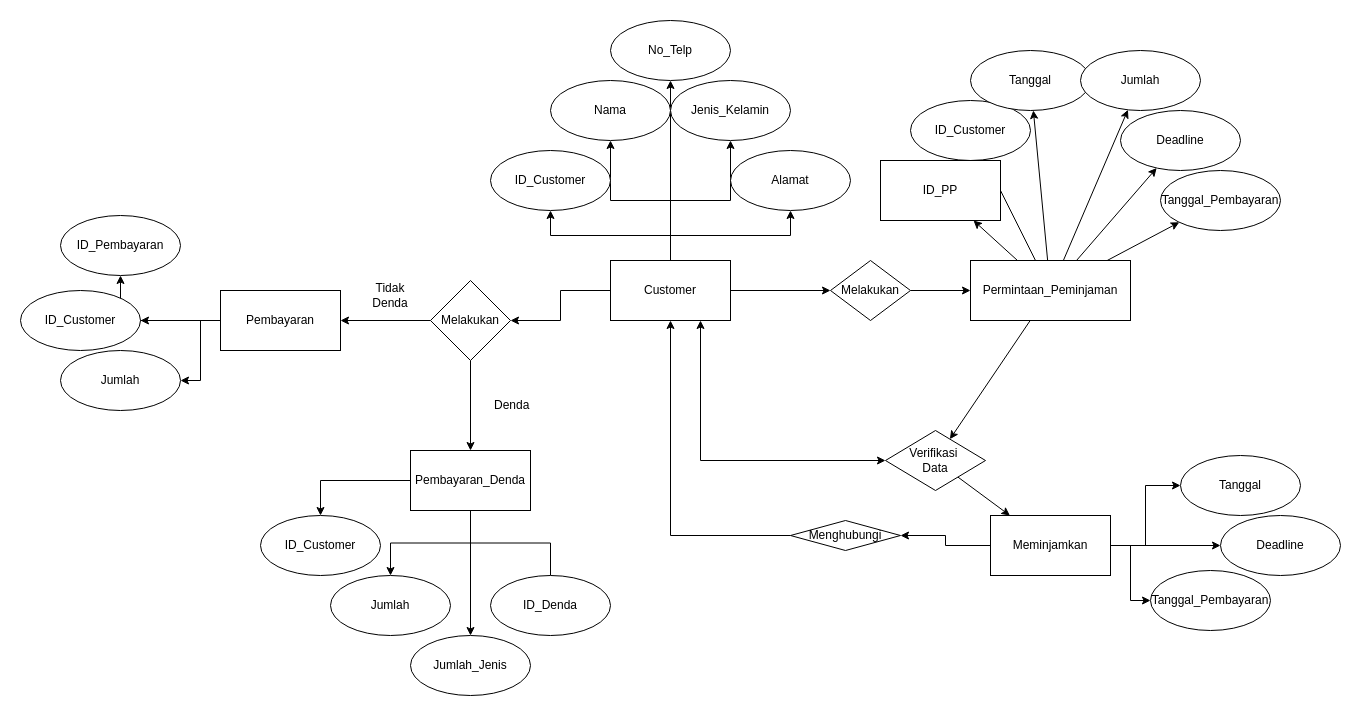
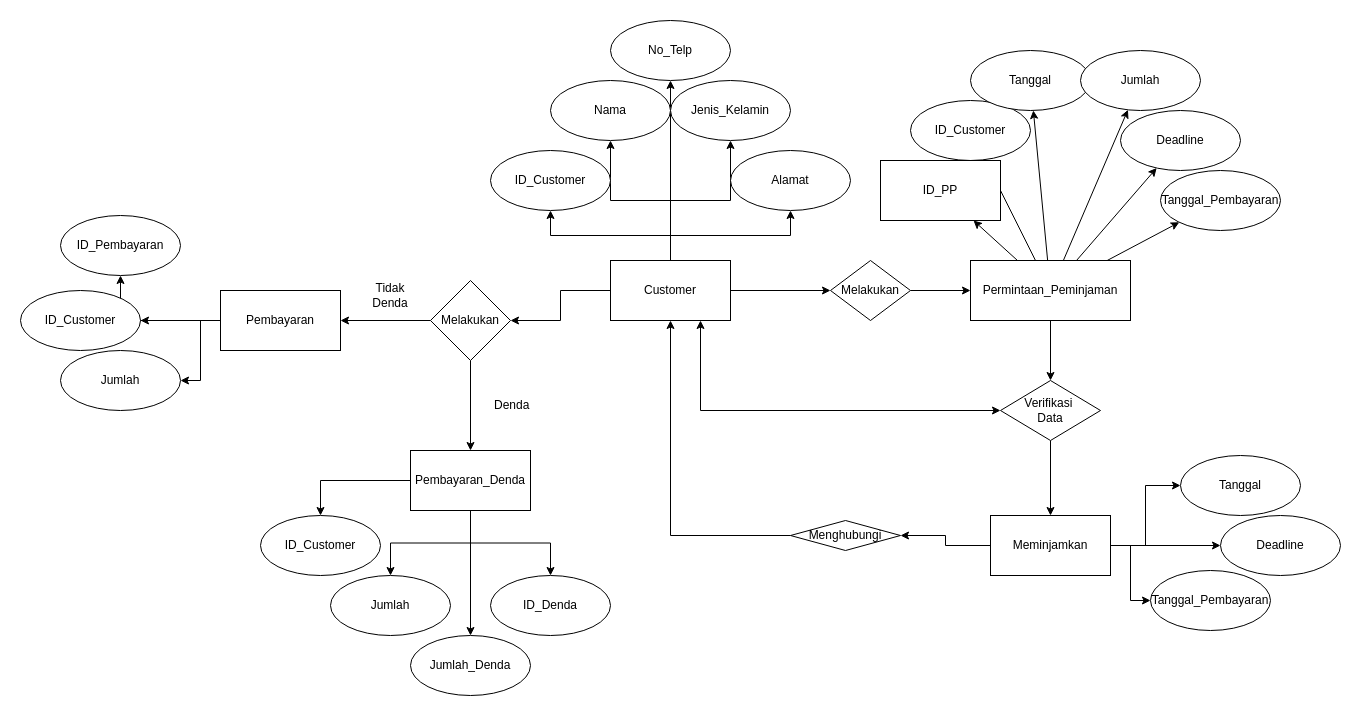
node "Verifikasi Data": moved (936, 461) -> (1051, 411)
edge "Pembayaran_Denda" -- "ID_Denda": arrowhead none -> classic
node "Jumlah_Jenis": label "Jumlah_Jenis" -> "Jumlah_Denda"
